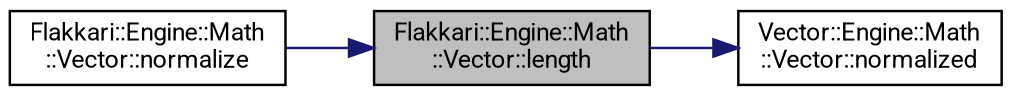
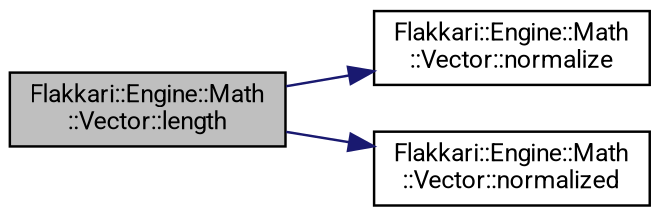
edge "Flakkari::Engine::Math ::Vector::normalize" -> "Flakkari::Engine::Math ::Vector::length": reversed
node "Vector::Engine::Math ::Vector::normalized": label "Vector::Engine::Math ::Vector::normalized" -> "Flakkari::Engine::Math ::Vector::normalized"
